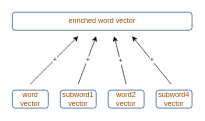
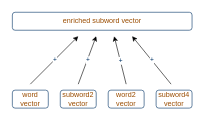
node "enriched word vector": label "enriched word vector" -> "enriched subword vector"
node "subword1 vector": label "subword1 vector" -> "subword2 vector"
